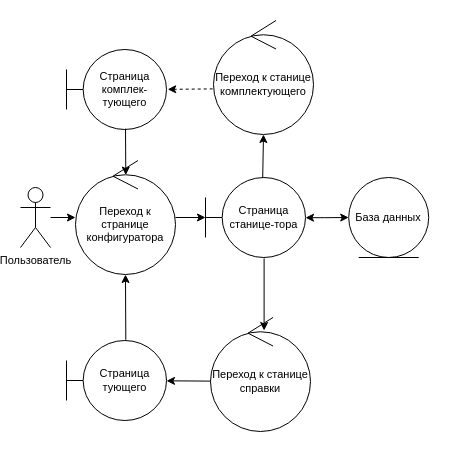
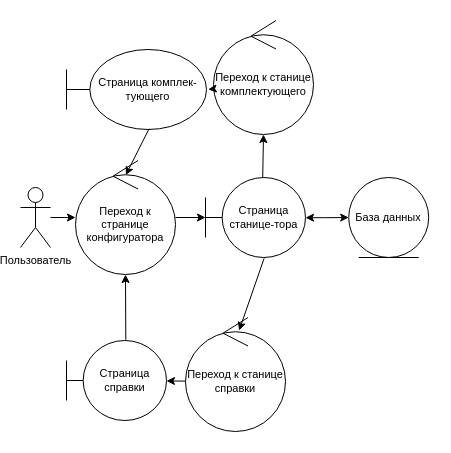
node "Страница комплек-тующего": size 100x80 -> 140x80
node "Переход к станице справки": moved (261, 375) -> (236, 375)
node "Страница тующего": label "Страница тующего" -> "Страница справки"
